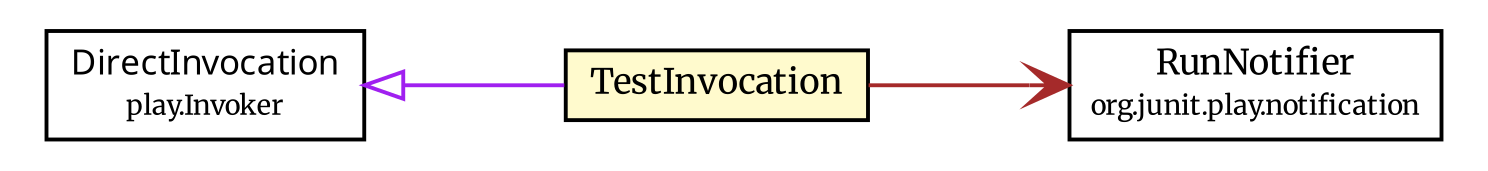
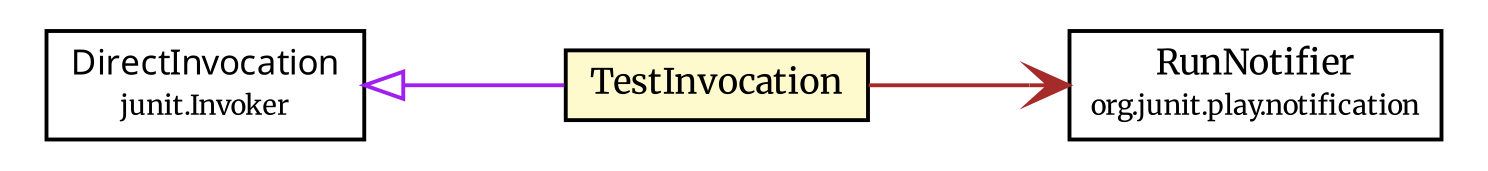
node "DirectInvocation": text "play.Invoker" -> "junit.Invoker"
